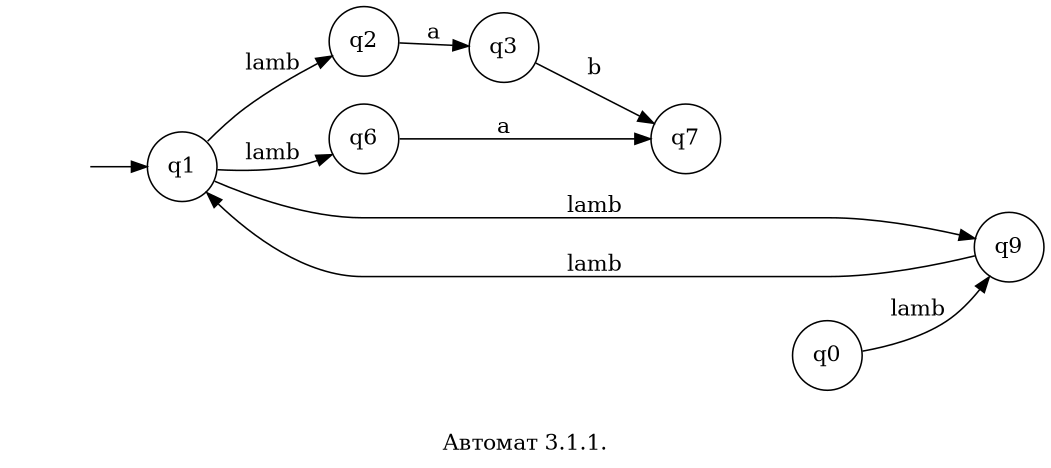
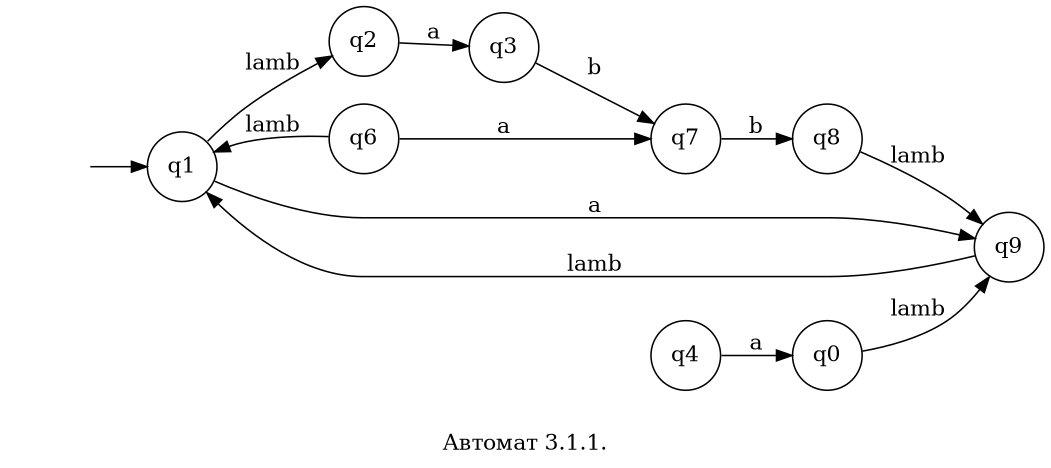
node "q8": added
edge "q1" -> "q6": reversed
edge "q1" -> "q9": label "lamb" -> "a"
node "q4": added
